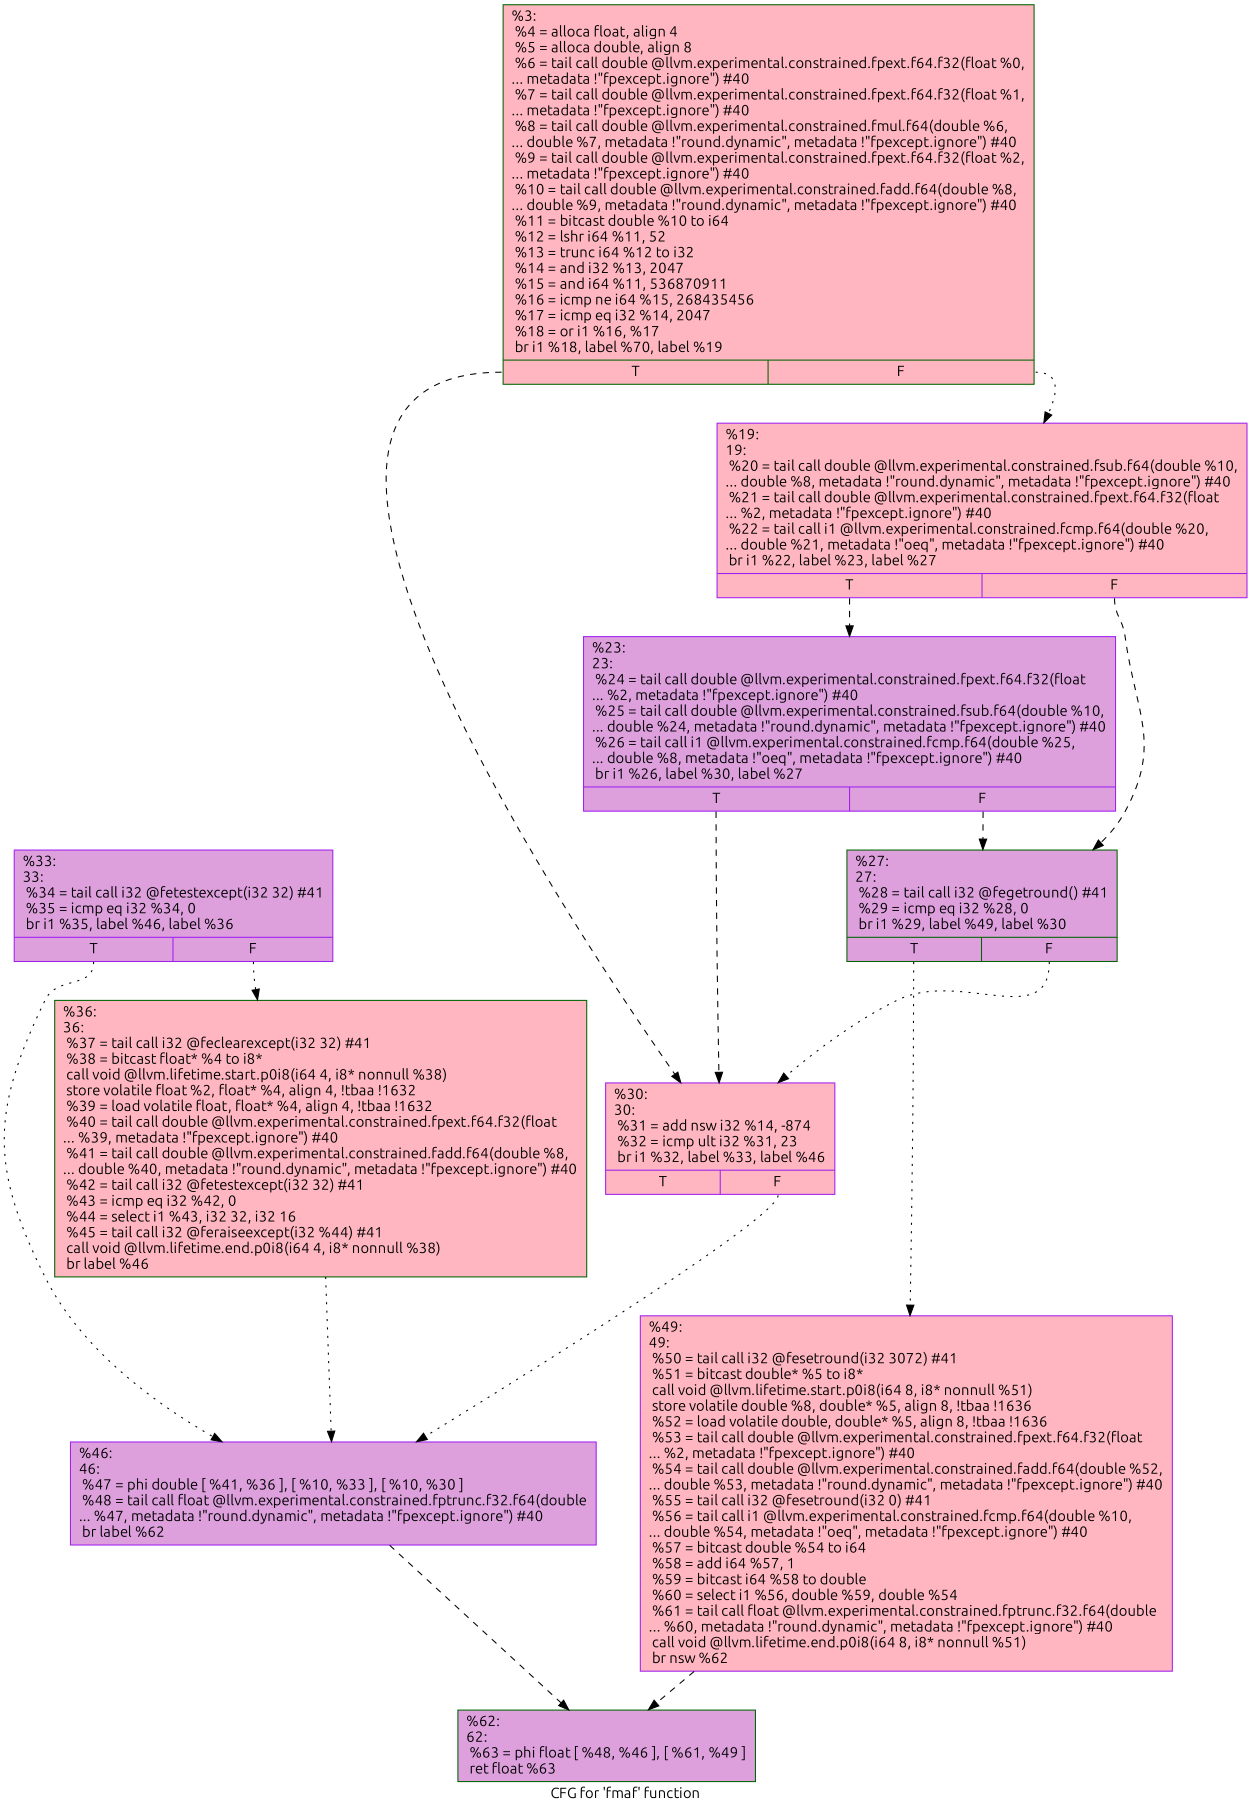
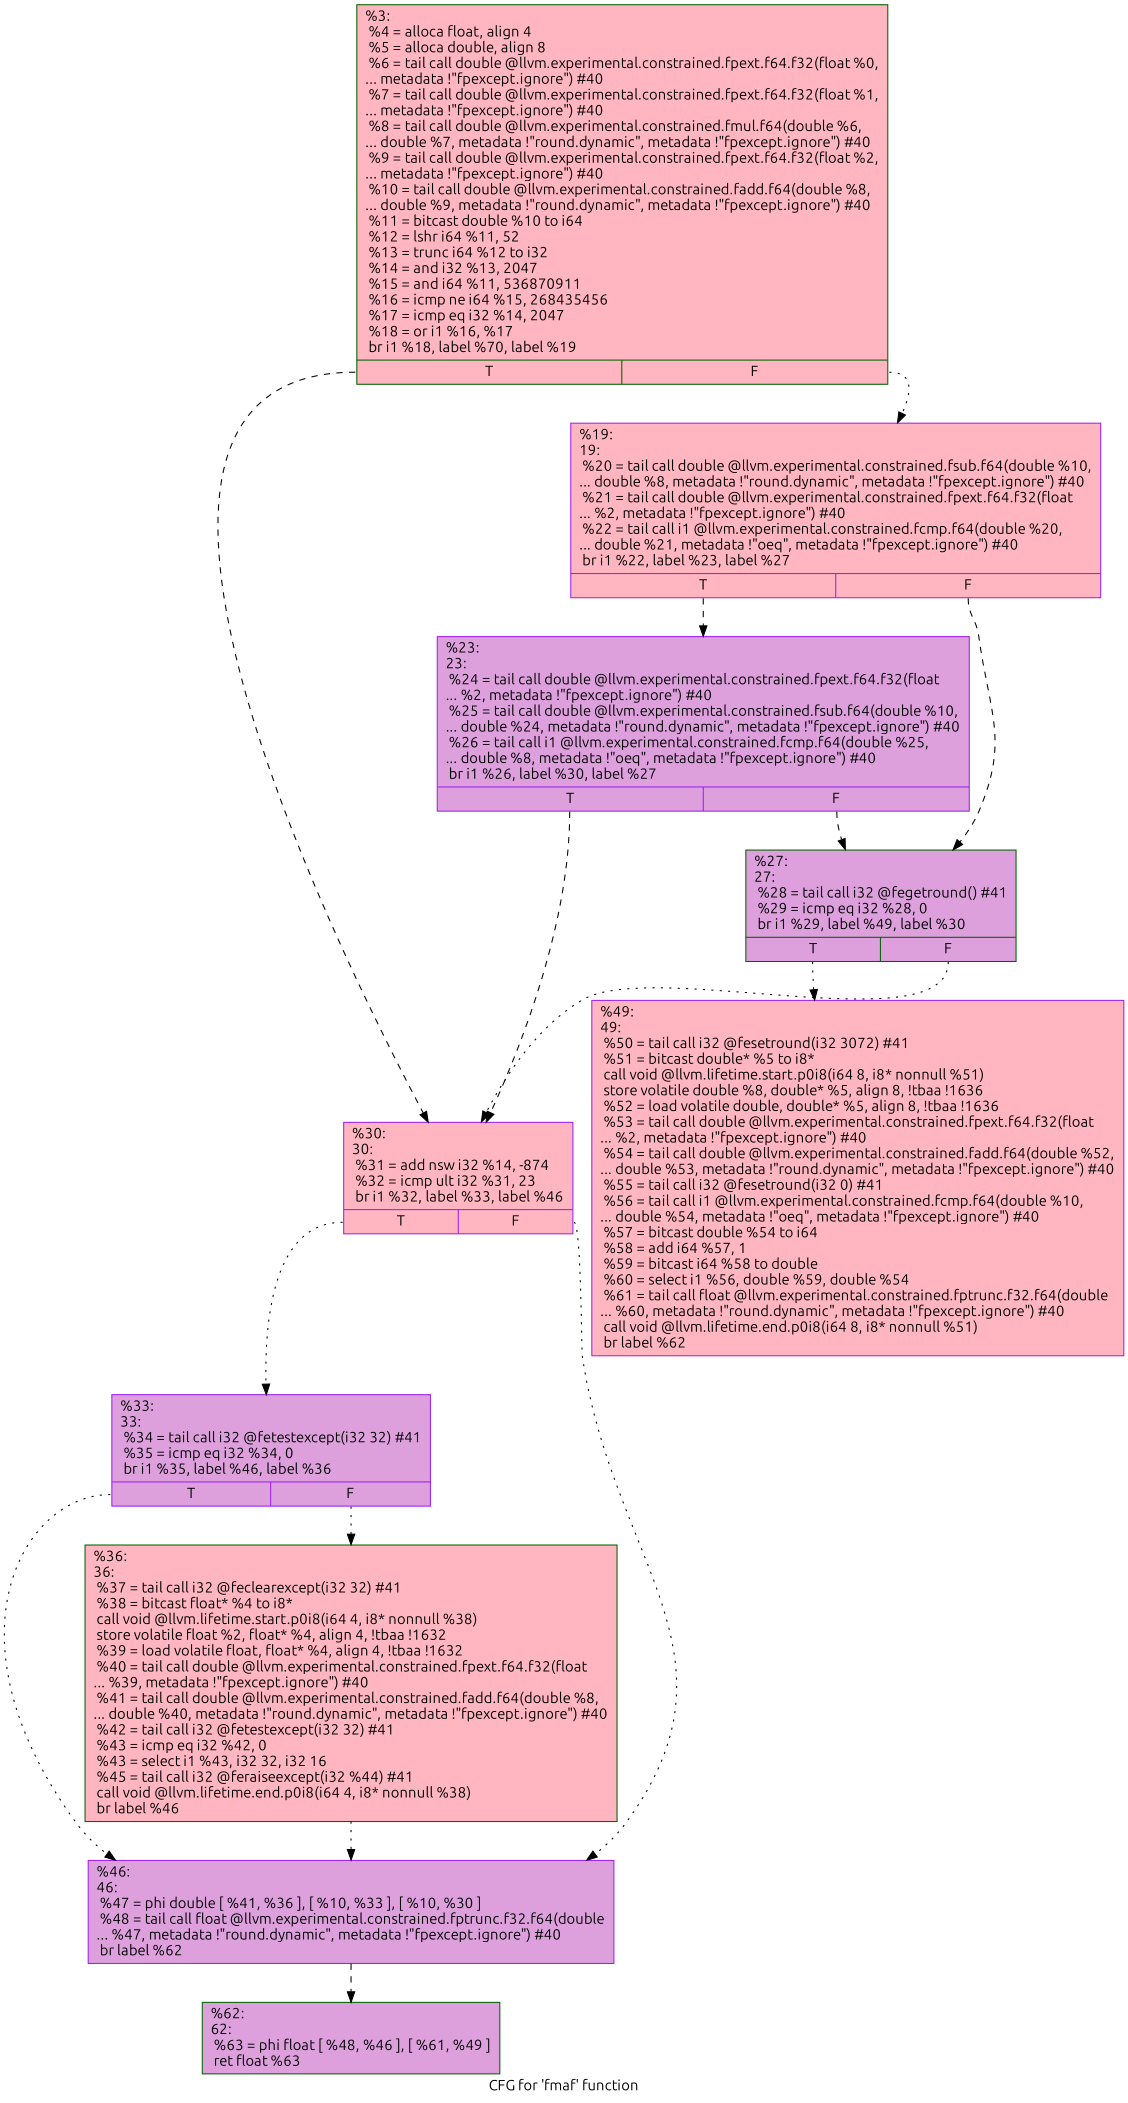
node "%36:": text "%44 = select i1 %43, i32 32, i32 16" -> "%43 = select i1 %43, i32 32, i32 16"
edge "%30:" -> "%33:": added
node "%49:": text "br nsw %62" -> "br label %62"
edge "%49:" -> "%62:": removed
